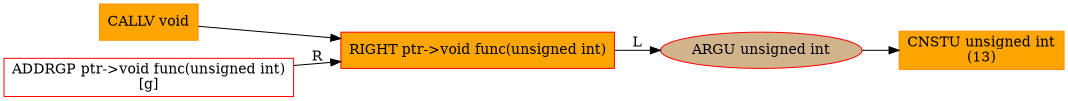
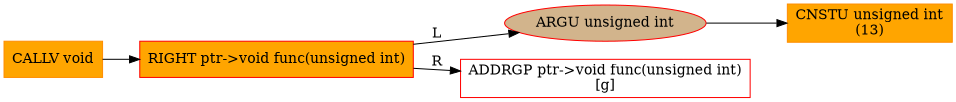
edge "ADDRGP ptr->void func(unsigned int) [g]" -> "RIGHT ptr->void func(unsigned int)": reversed
